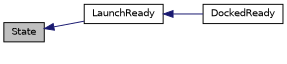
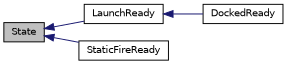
node "StaticFireReady": added
